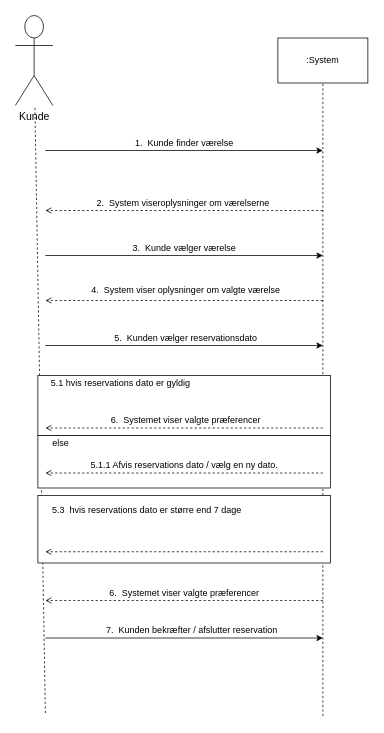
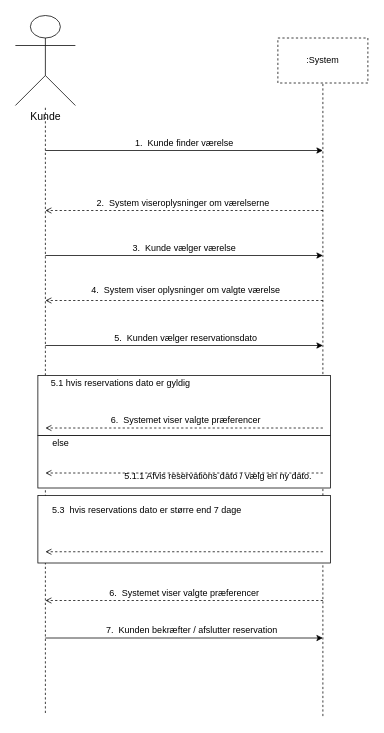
node "Kunde": size 38x90 -> 60x90
node ":System": style solid -> dashed
node "5.1.1 Afvis reservations dato / vælg en ny dato.": moved (184, 465) -> (218, 477)
